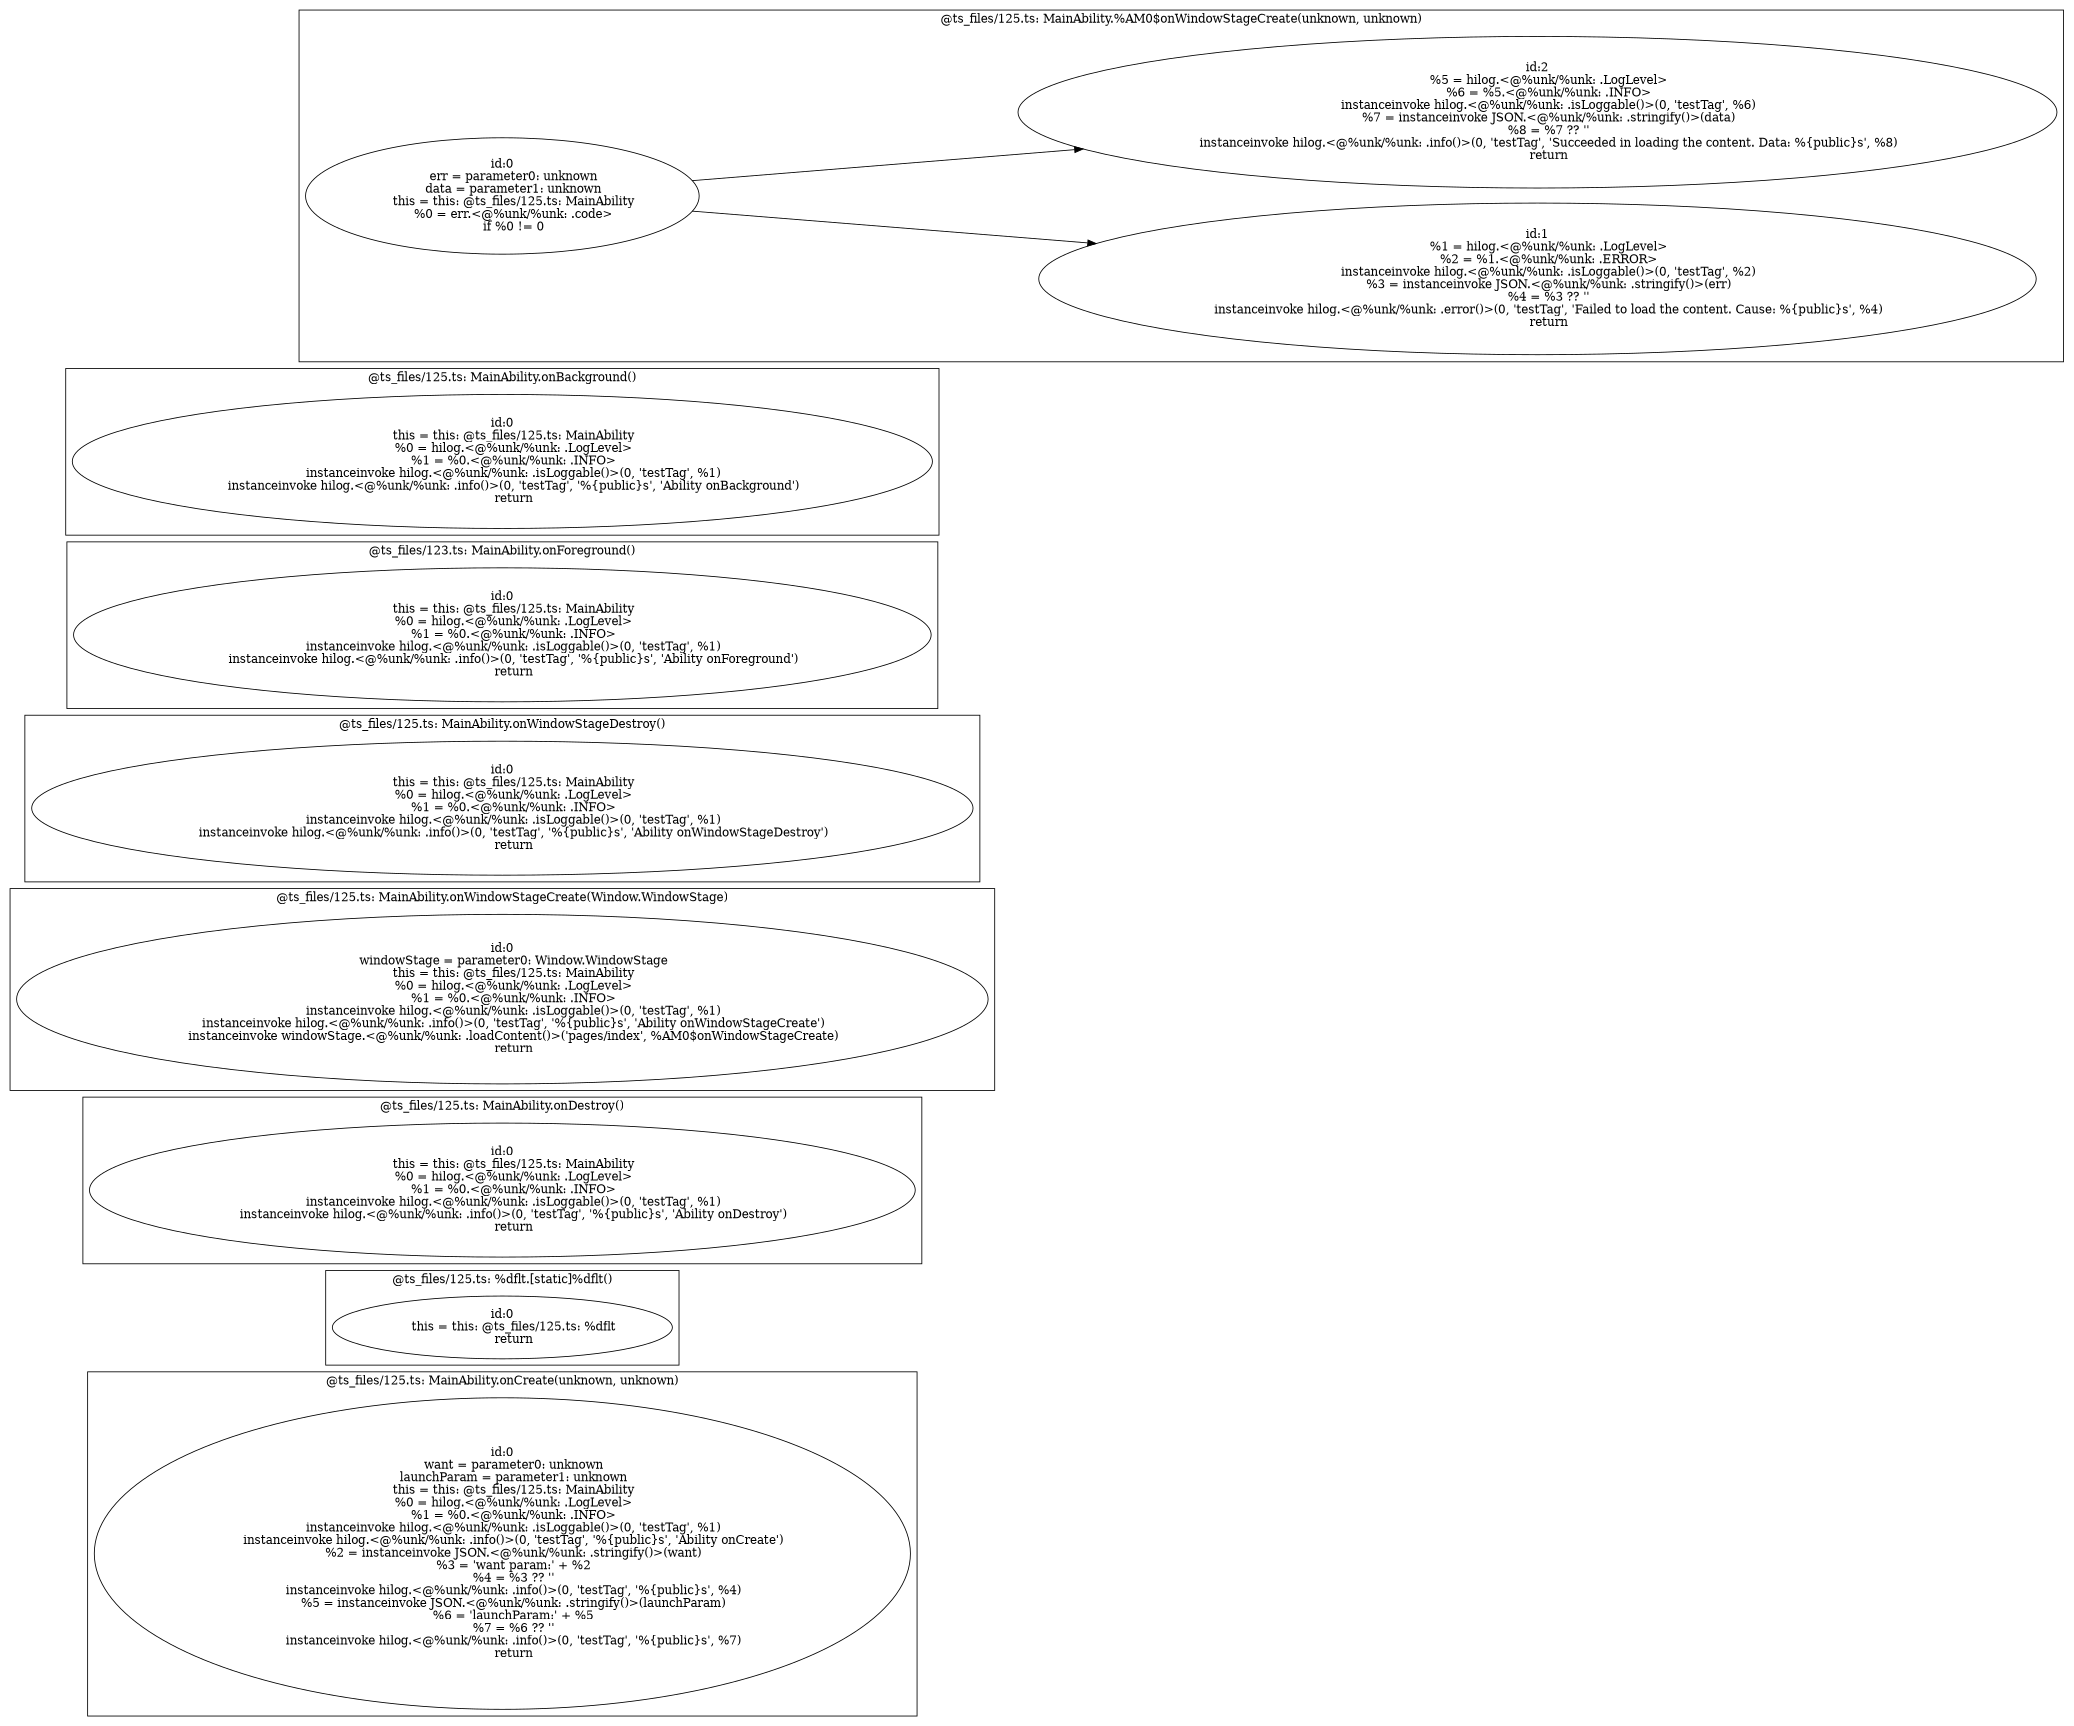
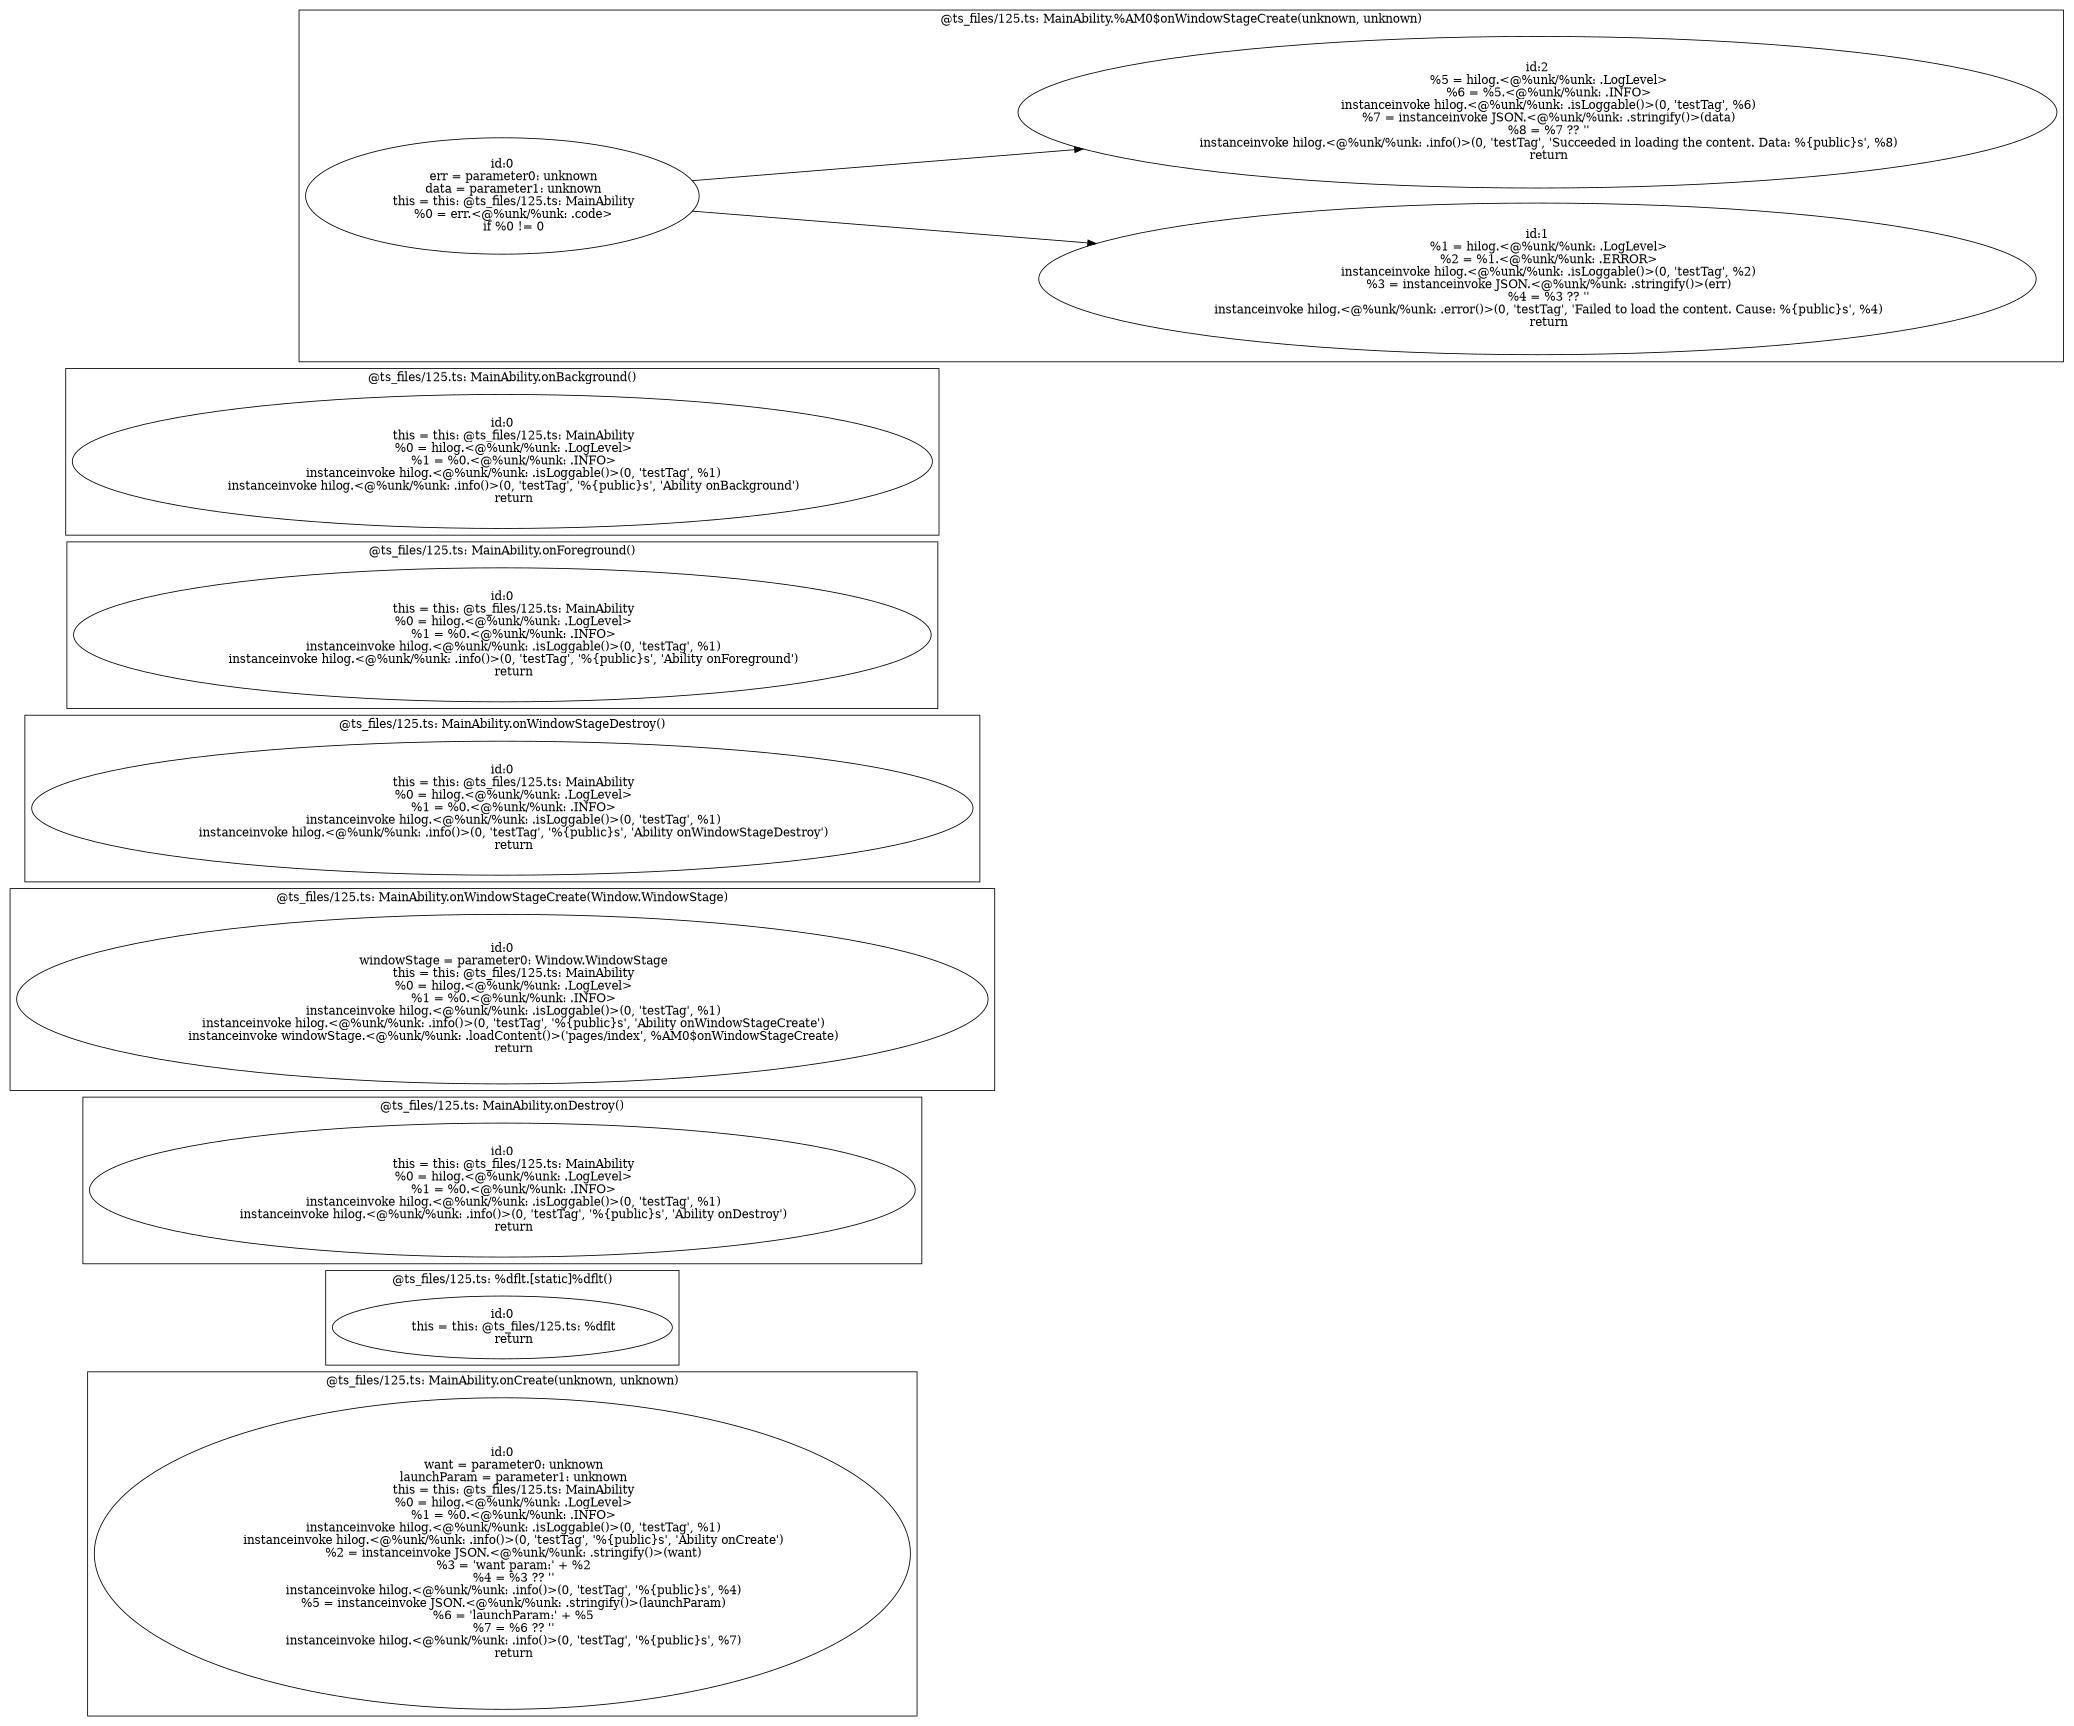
cluster "@ts_files/123.ts: MainAbility.onForeground()": label "@ts_files/123.ts: MainAbility.onForeground()" -> "@ts_files/125.ts: MainAbility.onForeground()"
